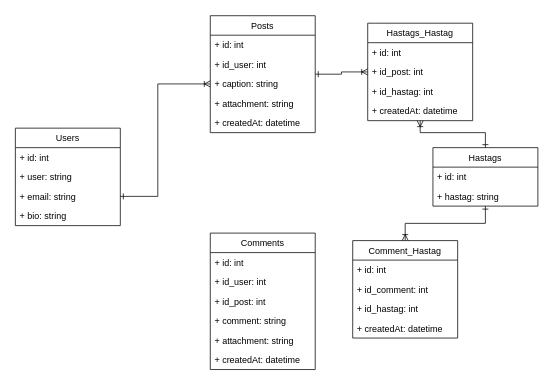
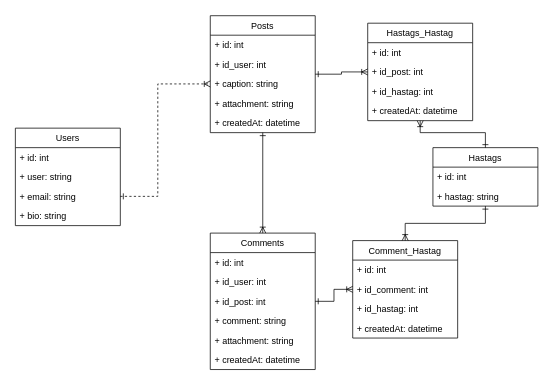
edge "Posts" -- "+ email: string": style solid -> dashed
edge "Posts" -- "Comments": added
edge "Comment_Hastag" -- "Comments": added
